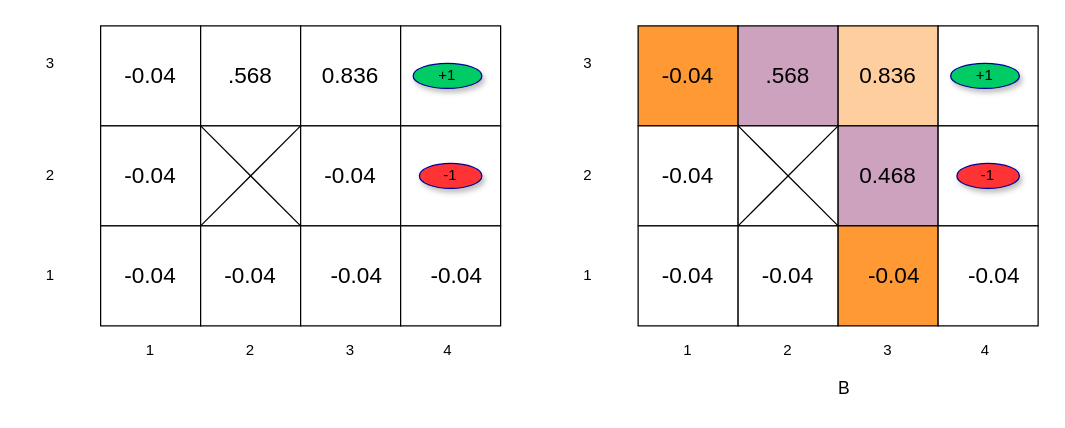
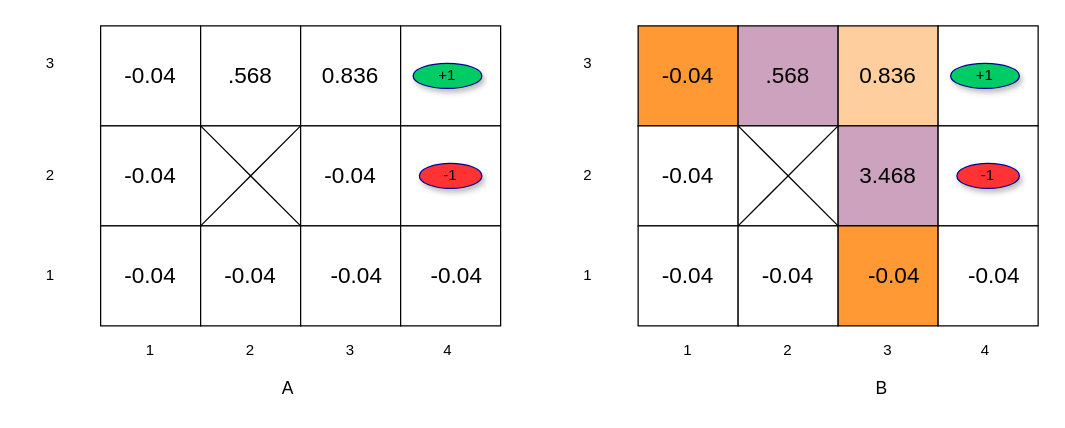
node "0.468": label "0.468" -> "3.468"
node "A": added
node "B": moved (844, 388) -> (882, 388)
